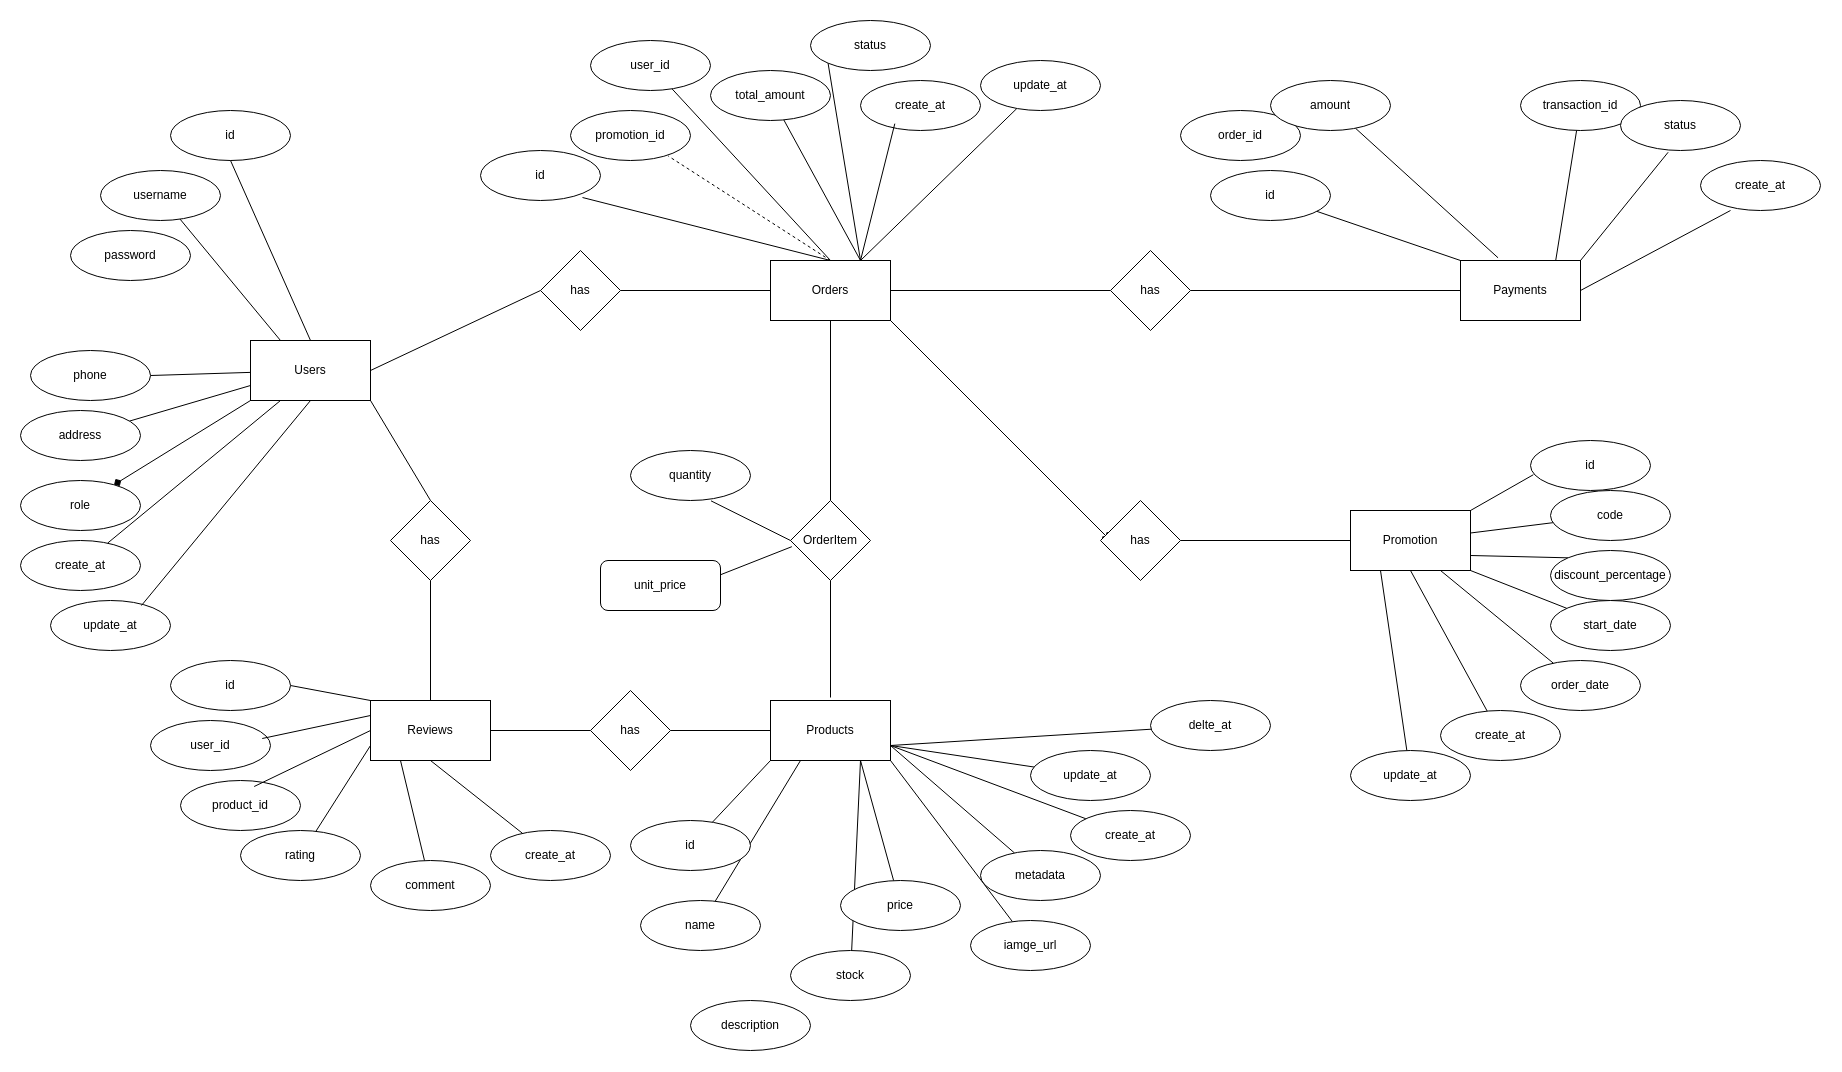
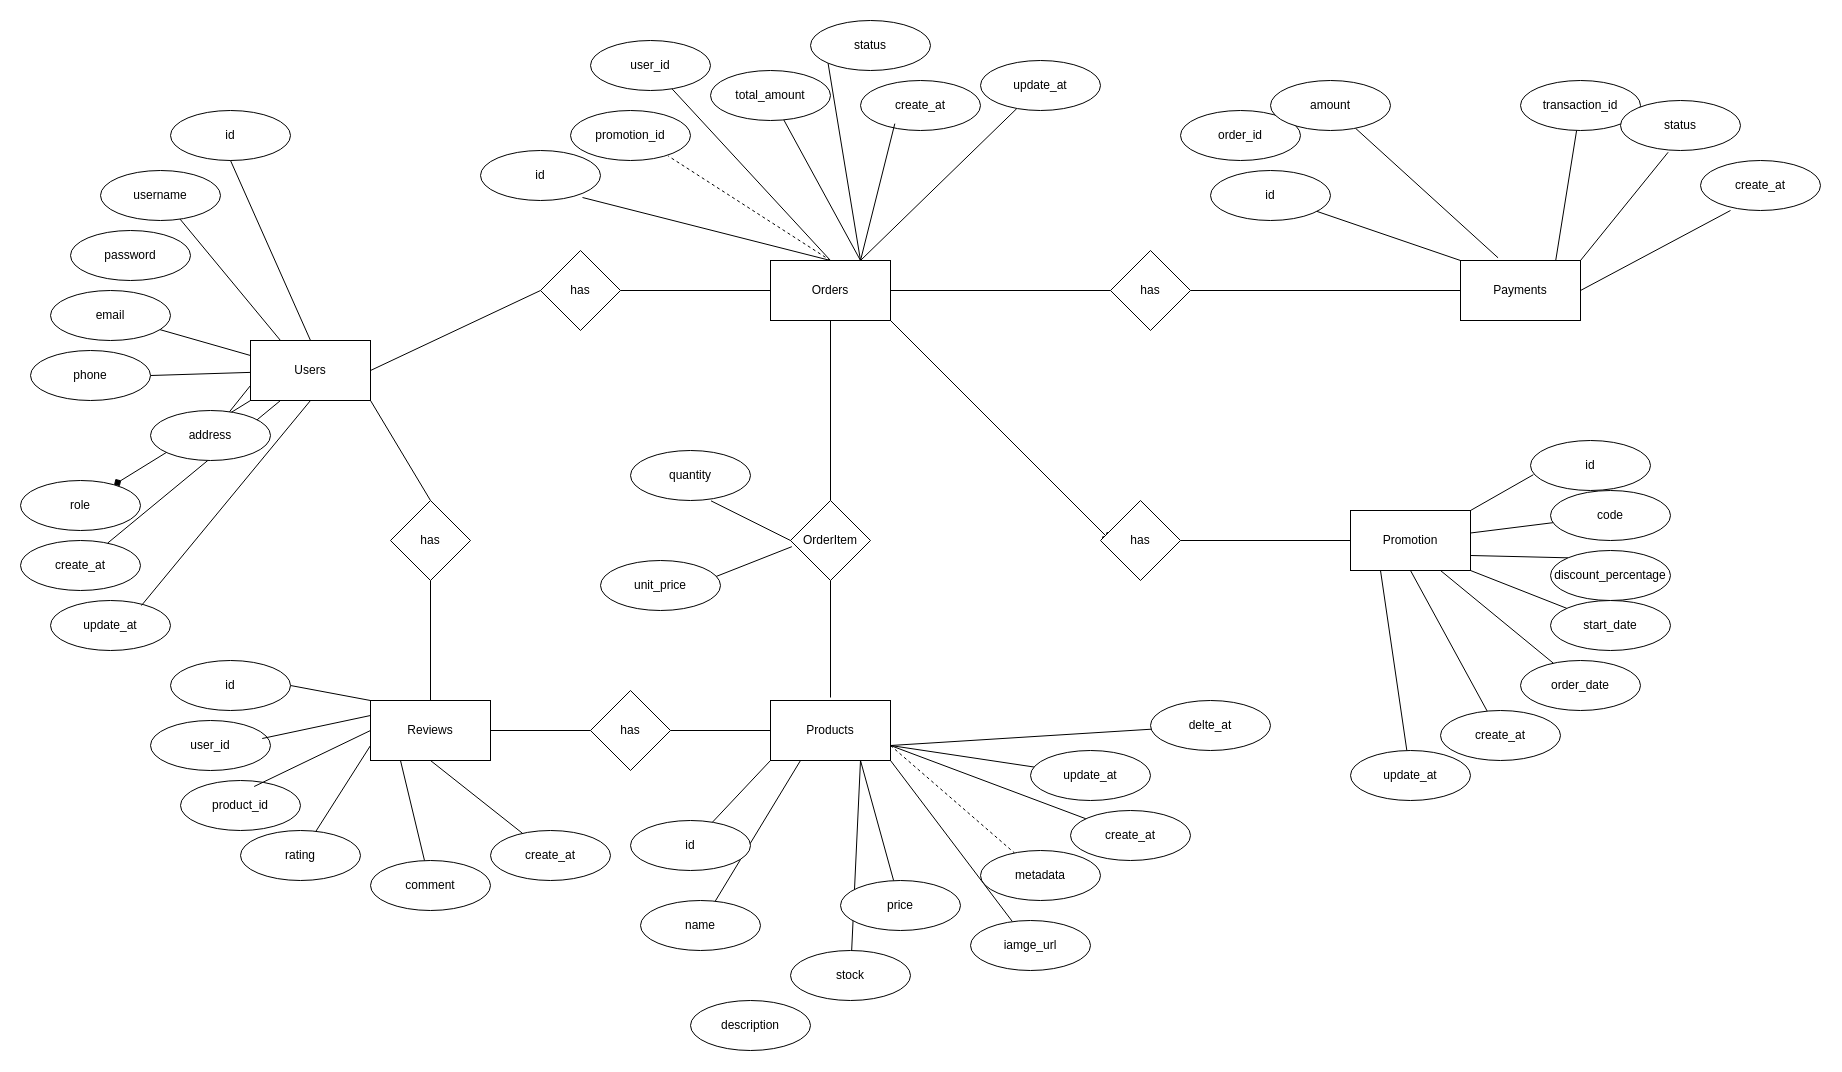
node "email": added
edge "email" -- "Users": added
node "address": moved (81, 436) -> (211, 436)
node "unit_price": shape rounded rectangle -> ellipse
edge "Products" -- "metadata": style solid -> dashed
